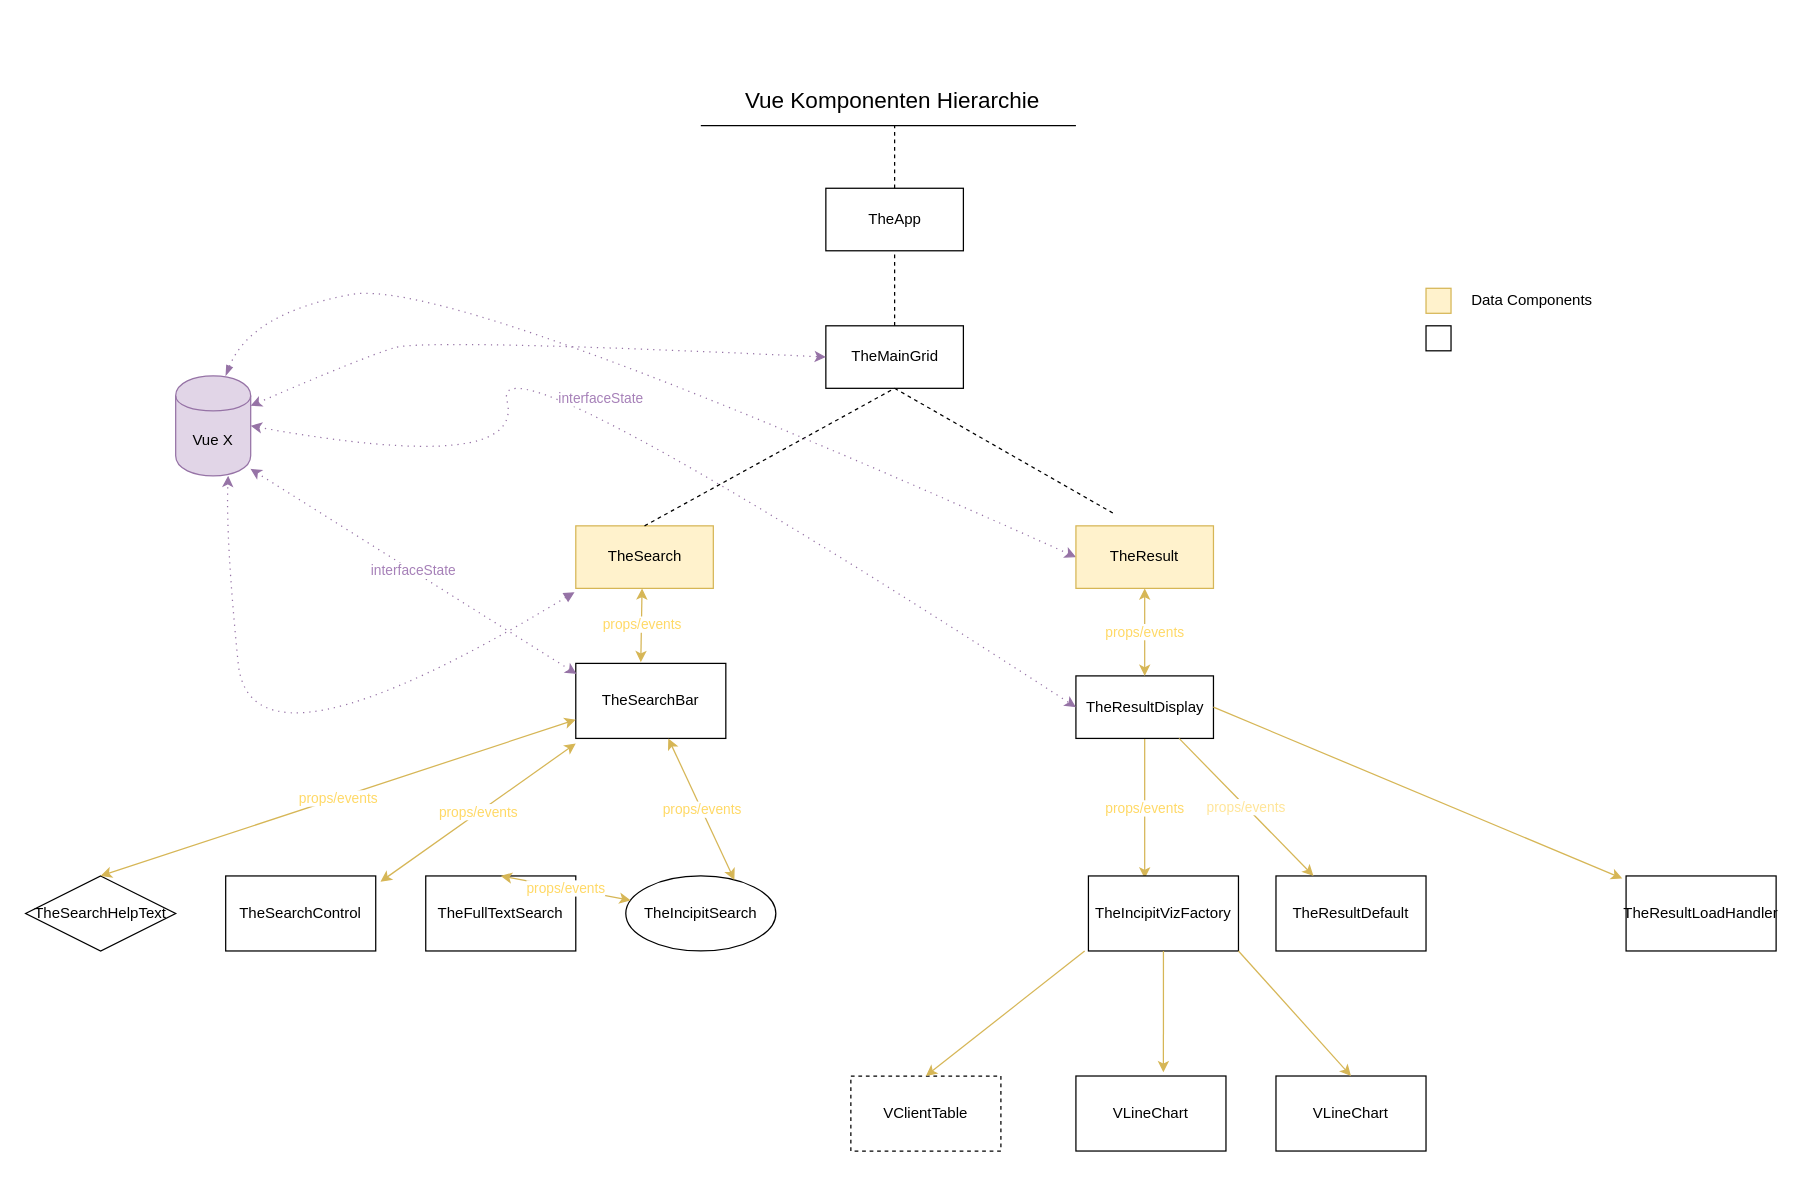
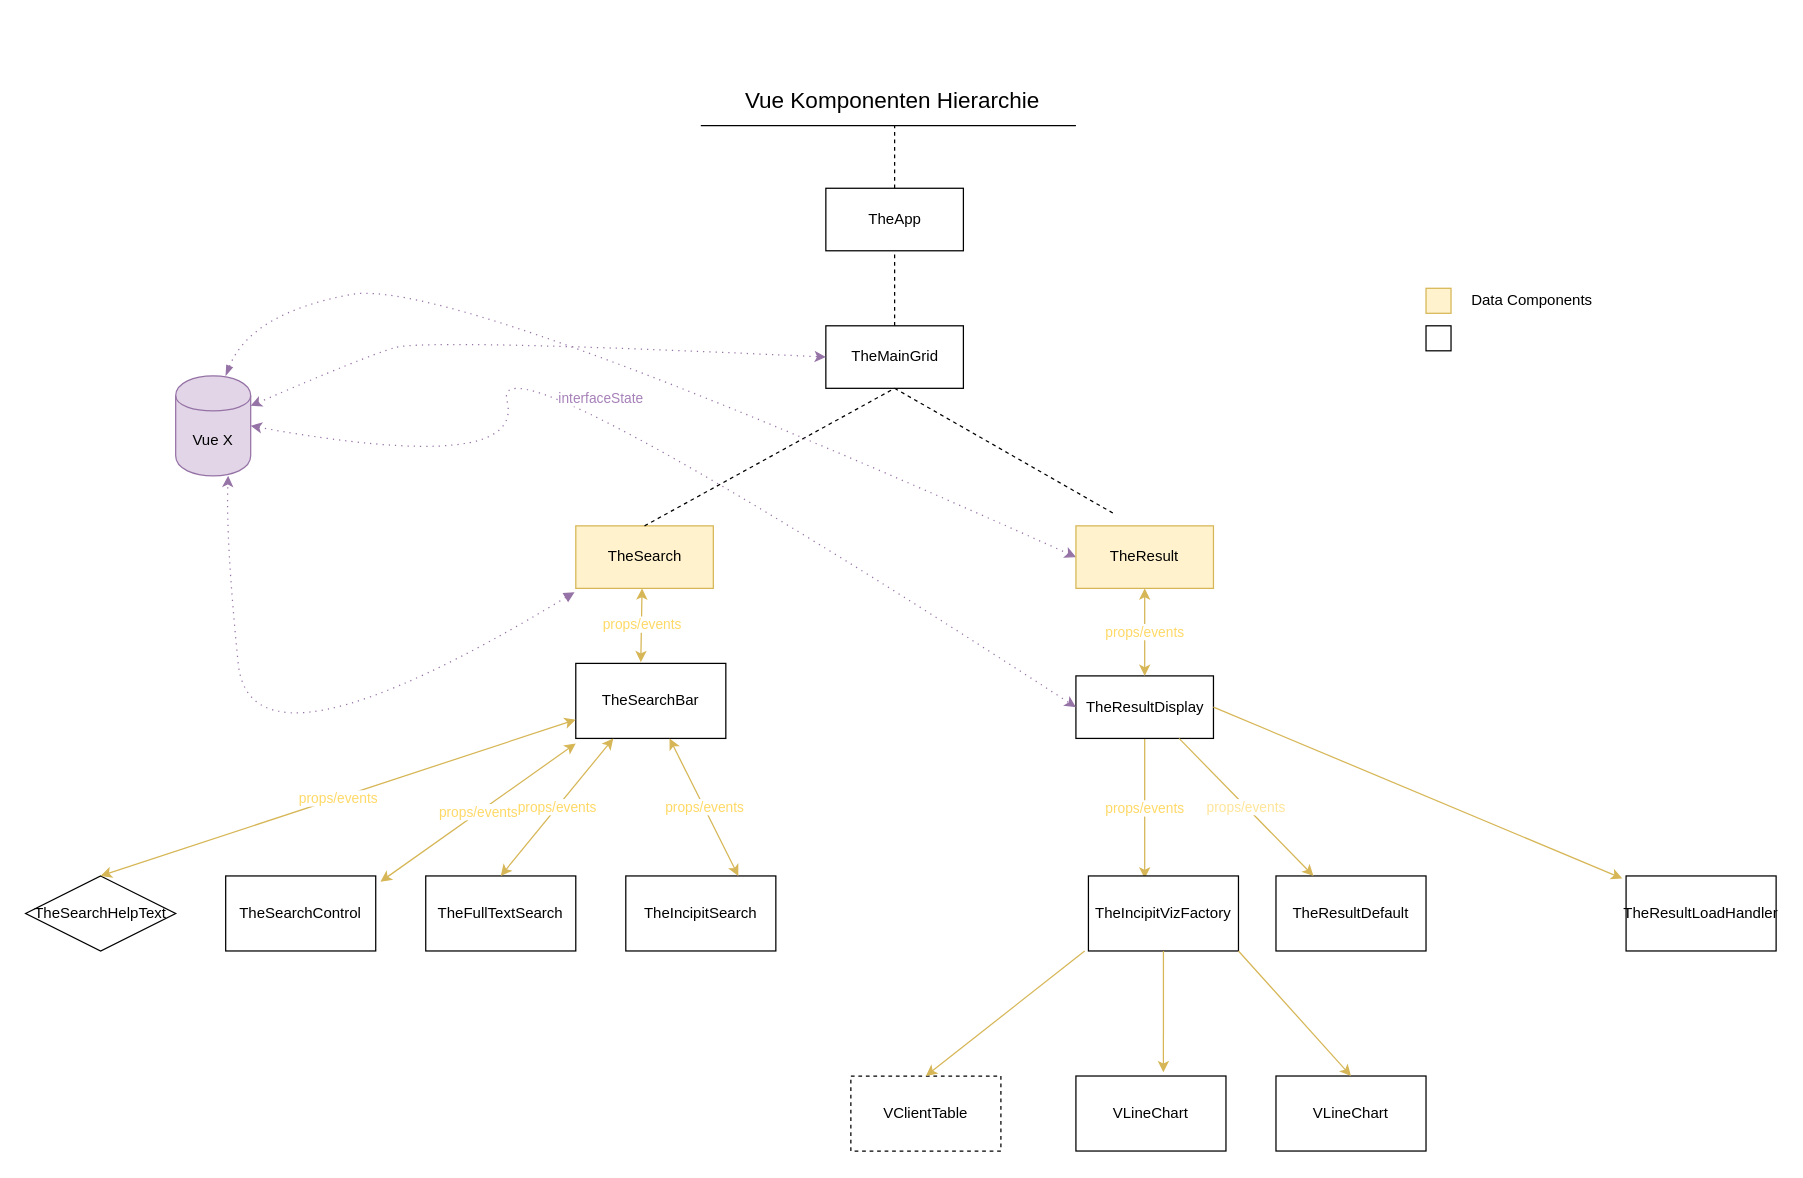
edge "Vue X" -- "TheSearchBar": removed, label "interfaceState"
edge "TheFullTextSearch" -- "TheIncipitSearch": now "TheFullTextSearch" -- "TheSearchBar"
node "TheIncipitSearch": shape ellipse -> rectangle
